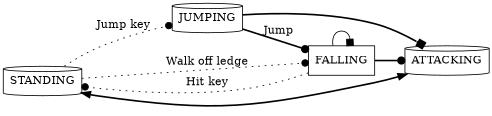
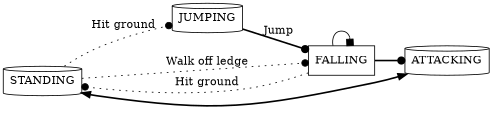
edge "JUMPING" -> "ATTACKING": removed
edge "STANDING" -> "JUMPING": label "Jump key" -> "Hit ground"
edge "FALLING" -> "STANDING": label "Hit key" -> "Hit ground"
